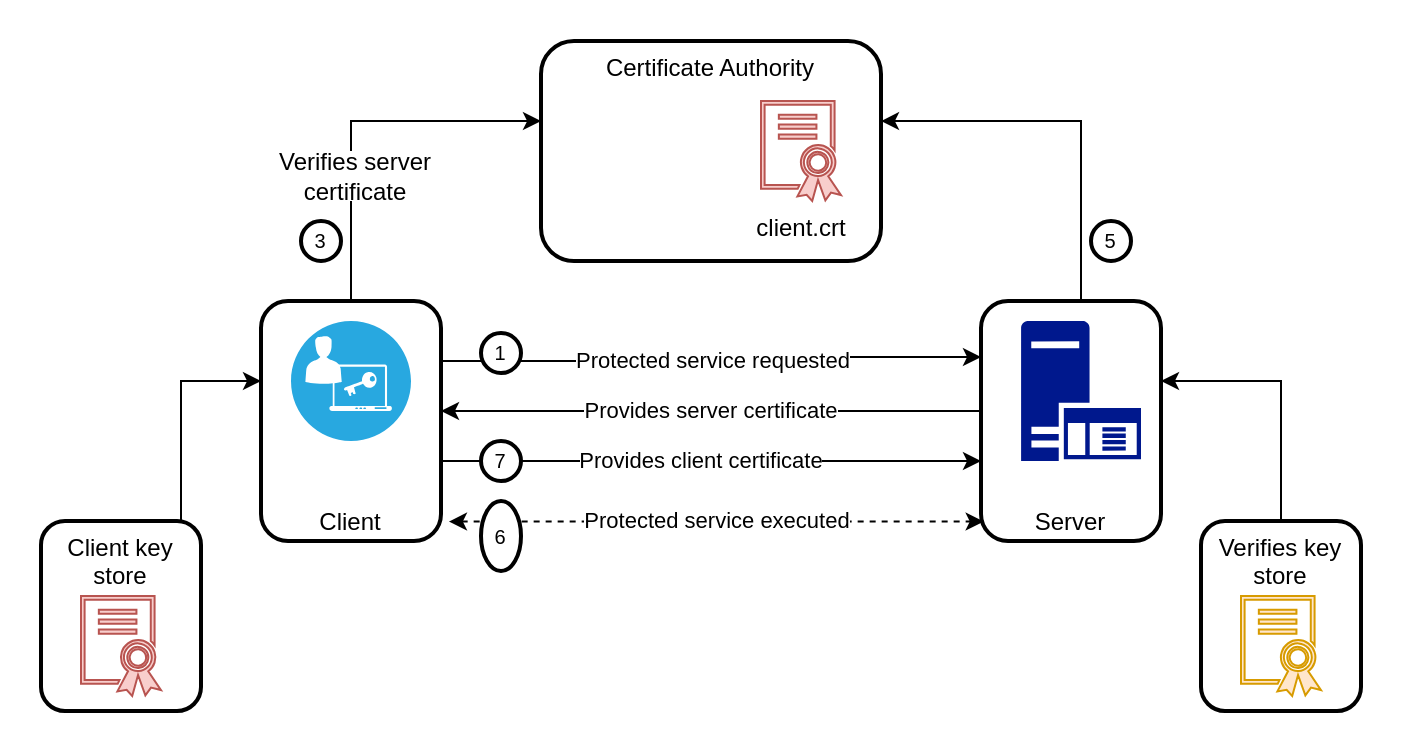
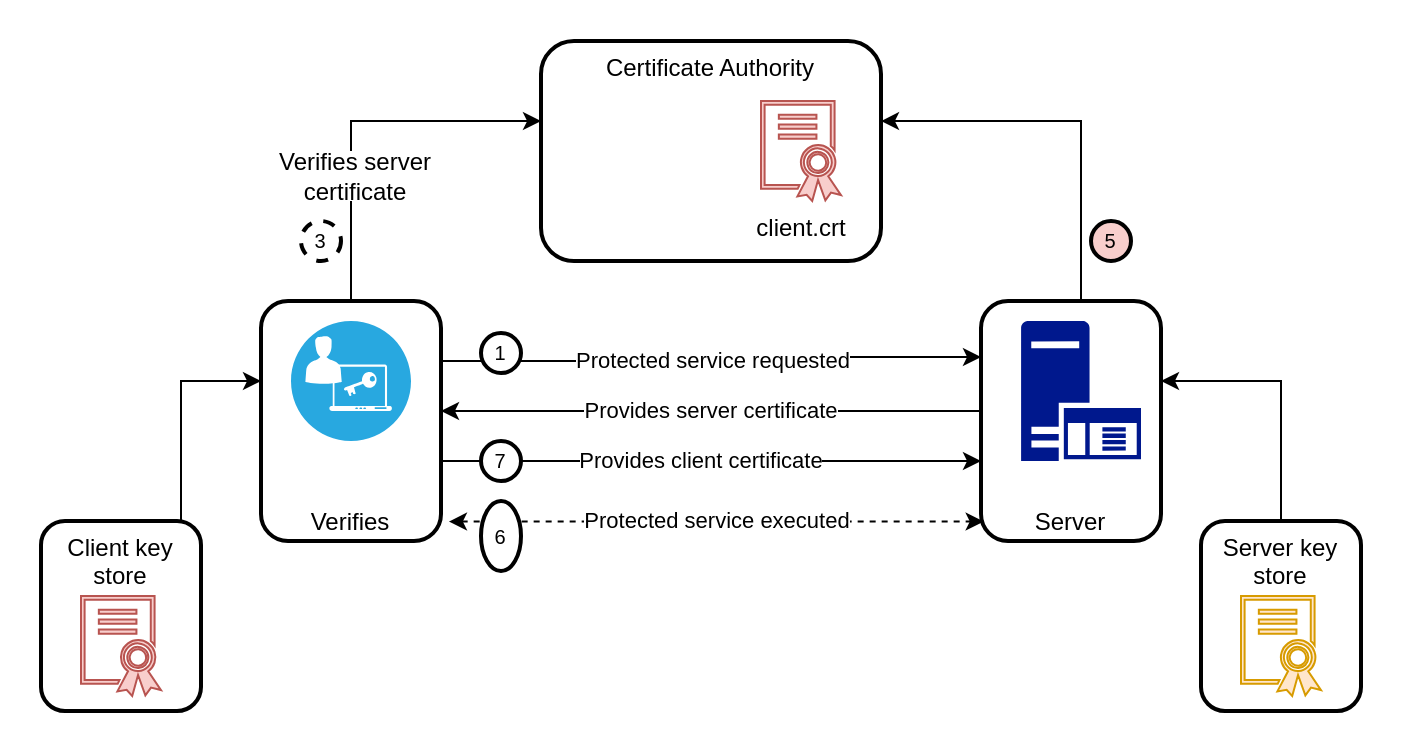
node "3": style solid -> dashed
node "5": fillcolor #ffffff -> #f8cecc
node "Client": label "Client" -> "Verifies"
node "Verifies key store": label "Verifies key store" -> "Server key store"
